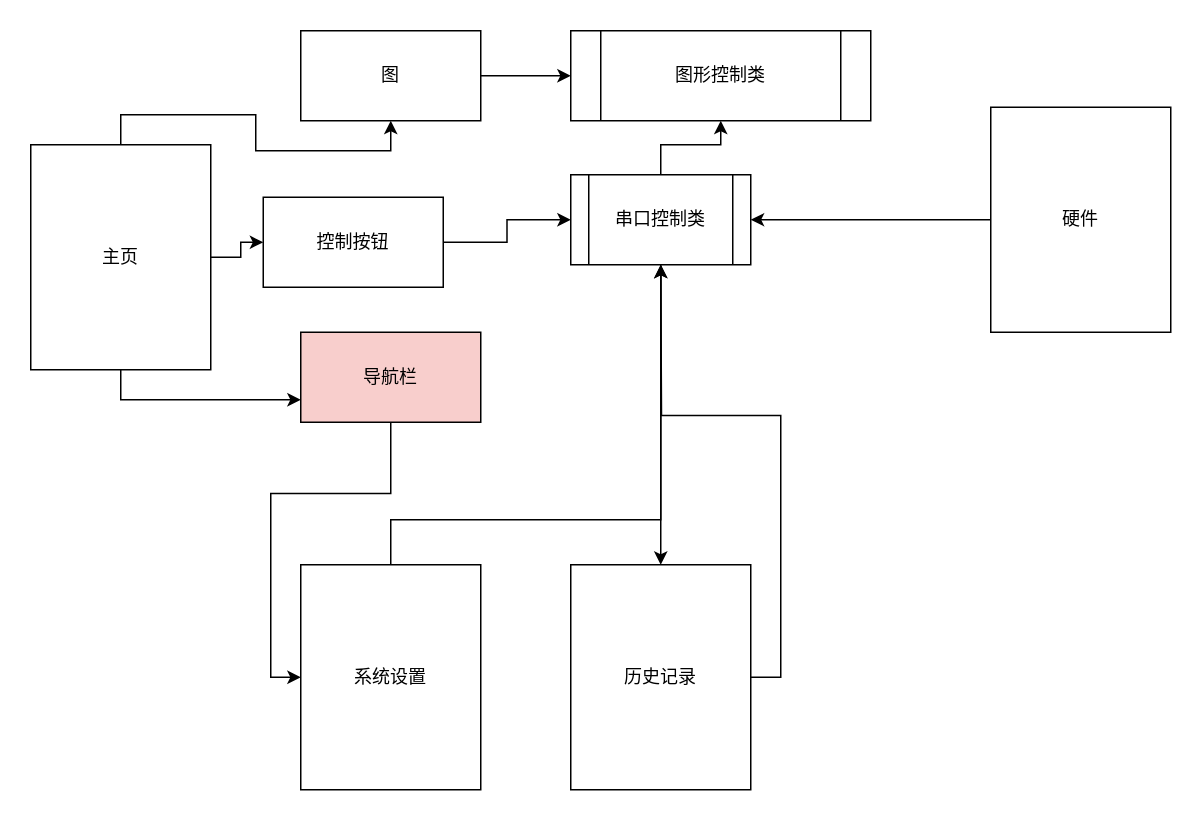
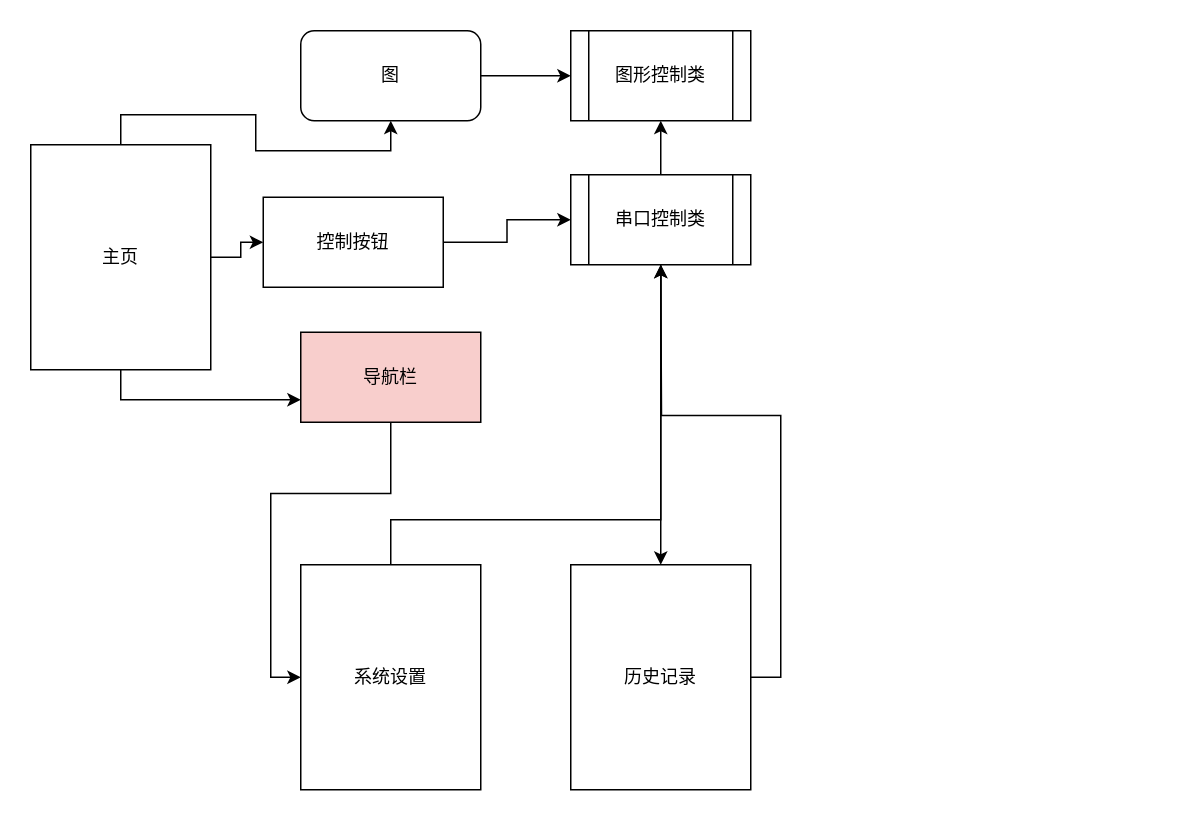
node "图": shape rectangle -> rounded rectangle
node "图形控制类": size 300x90 -> 180x90
edge "硬件" -> "串口控制类": removed
node "硬件": removed
